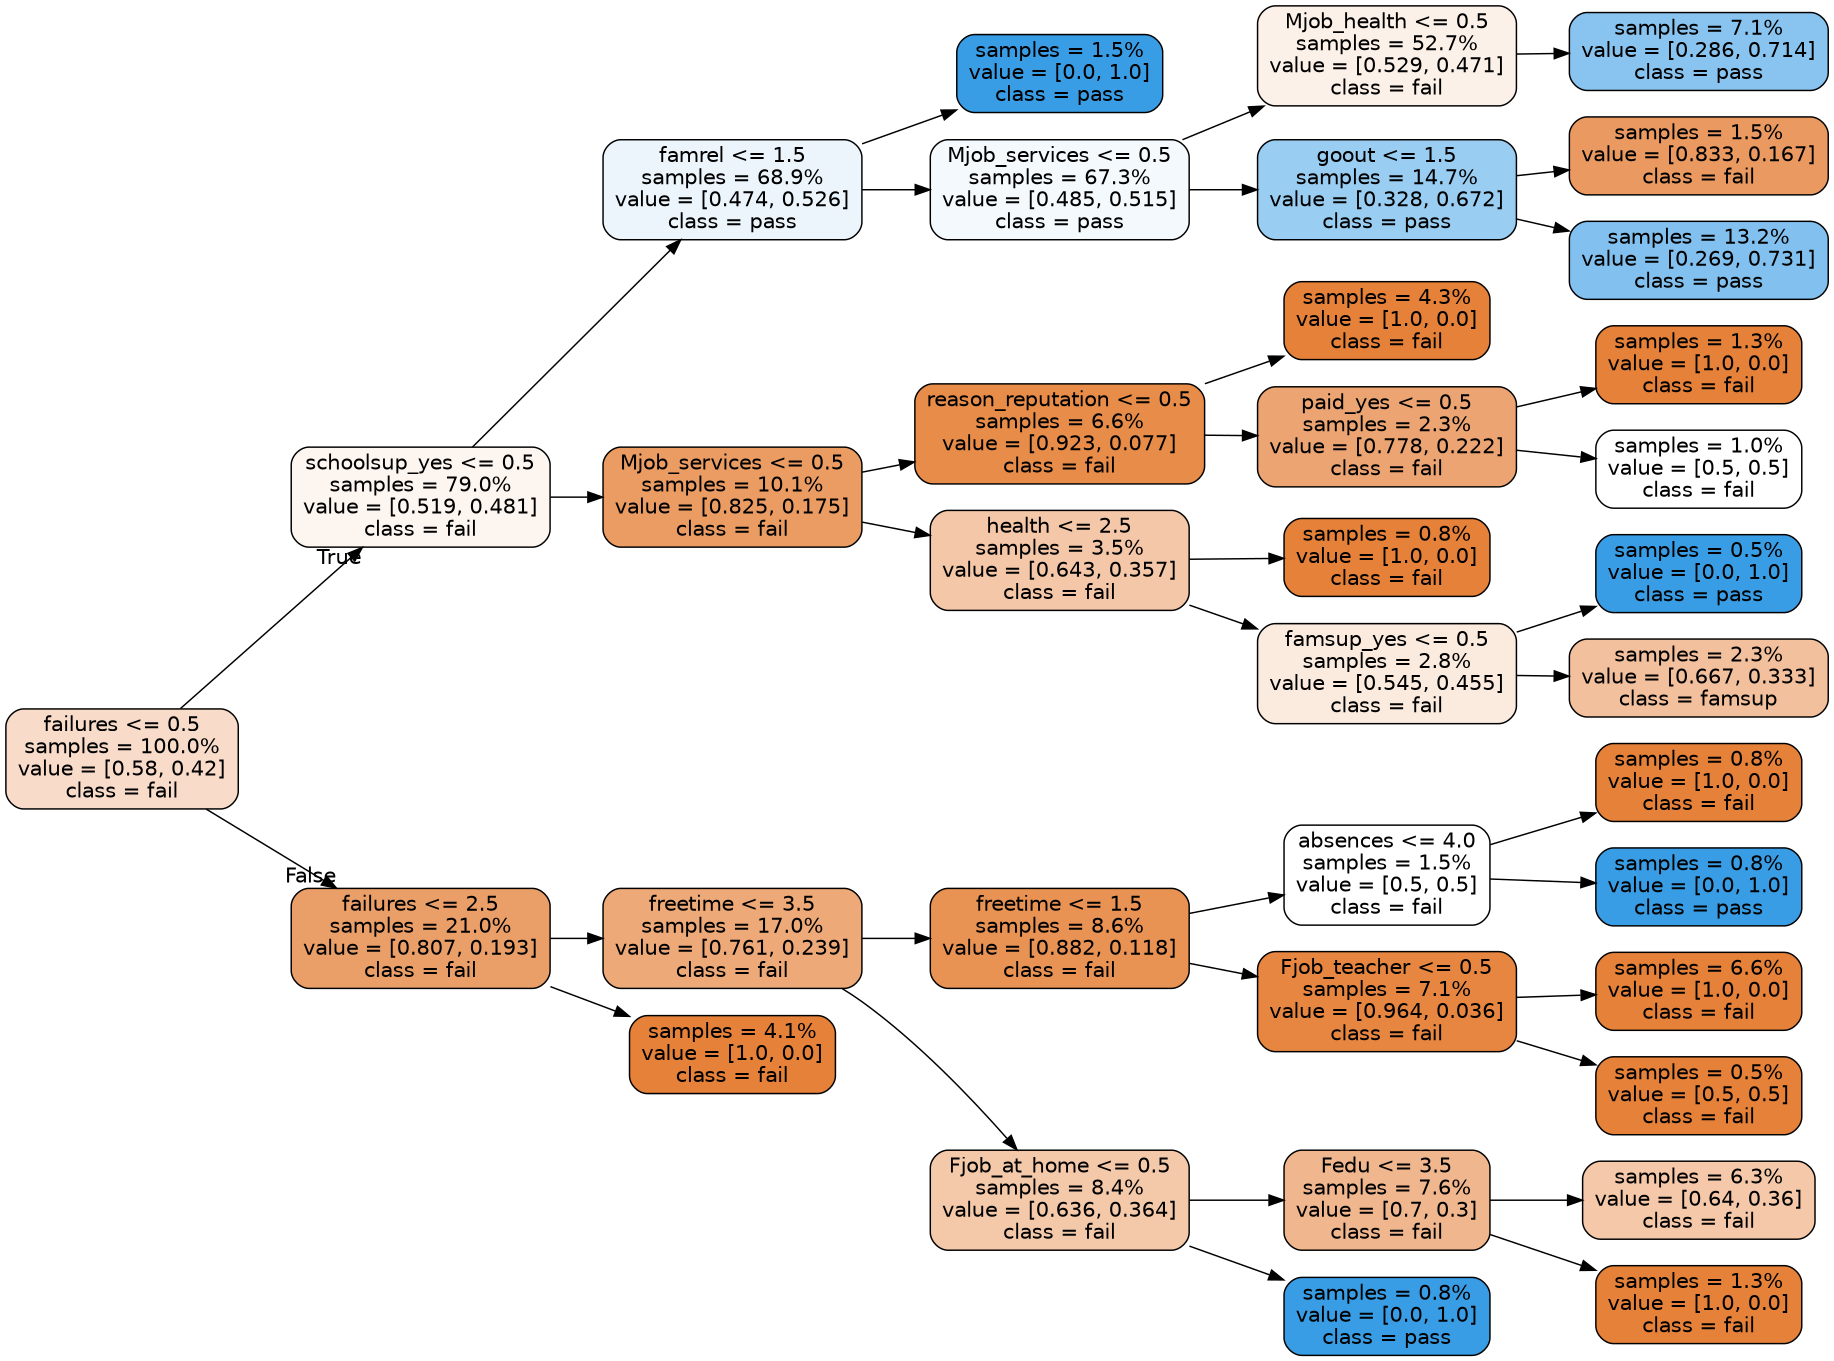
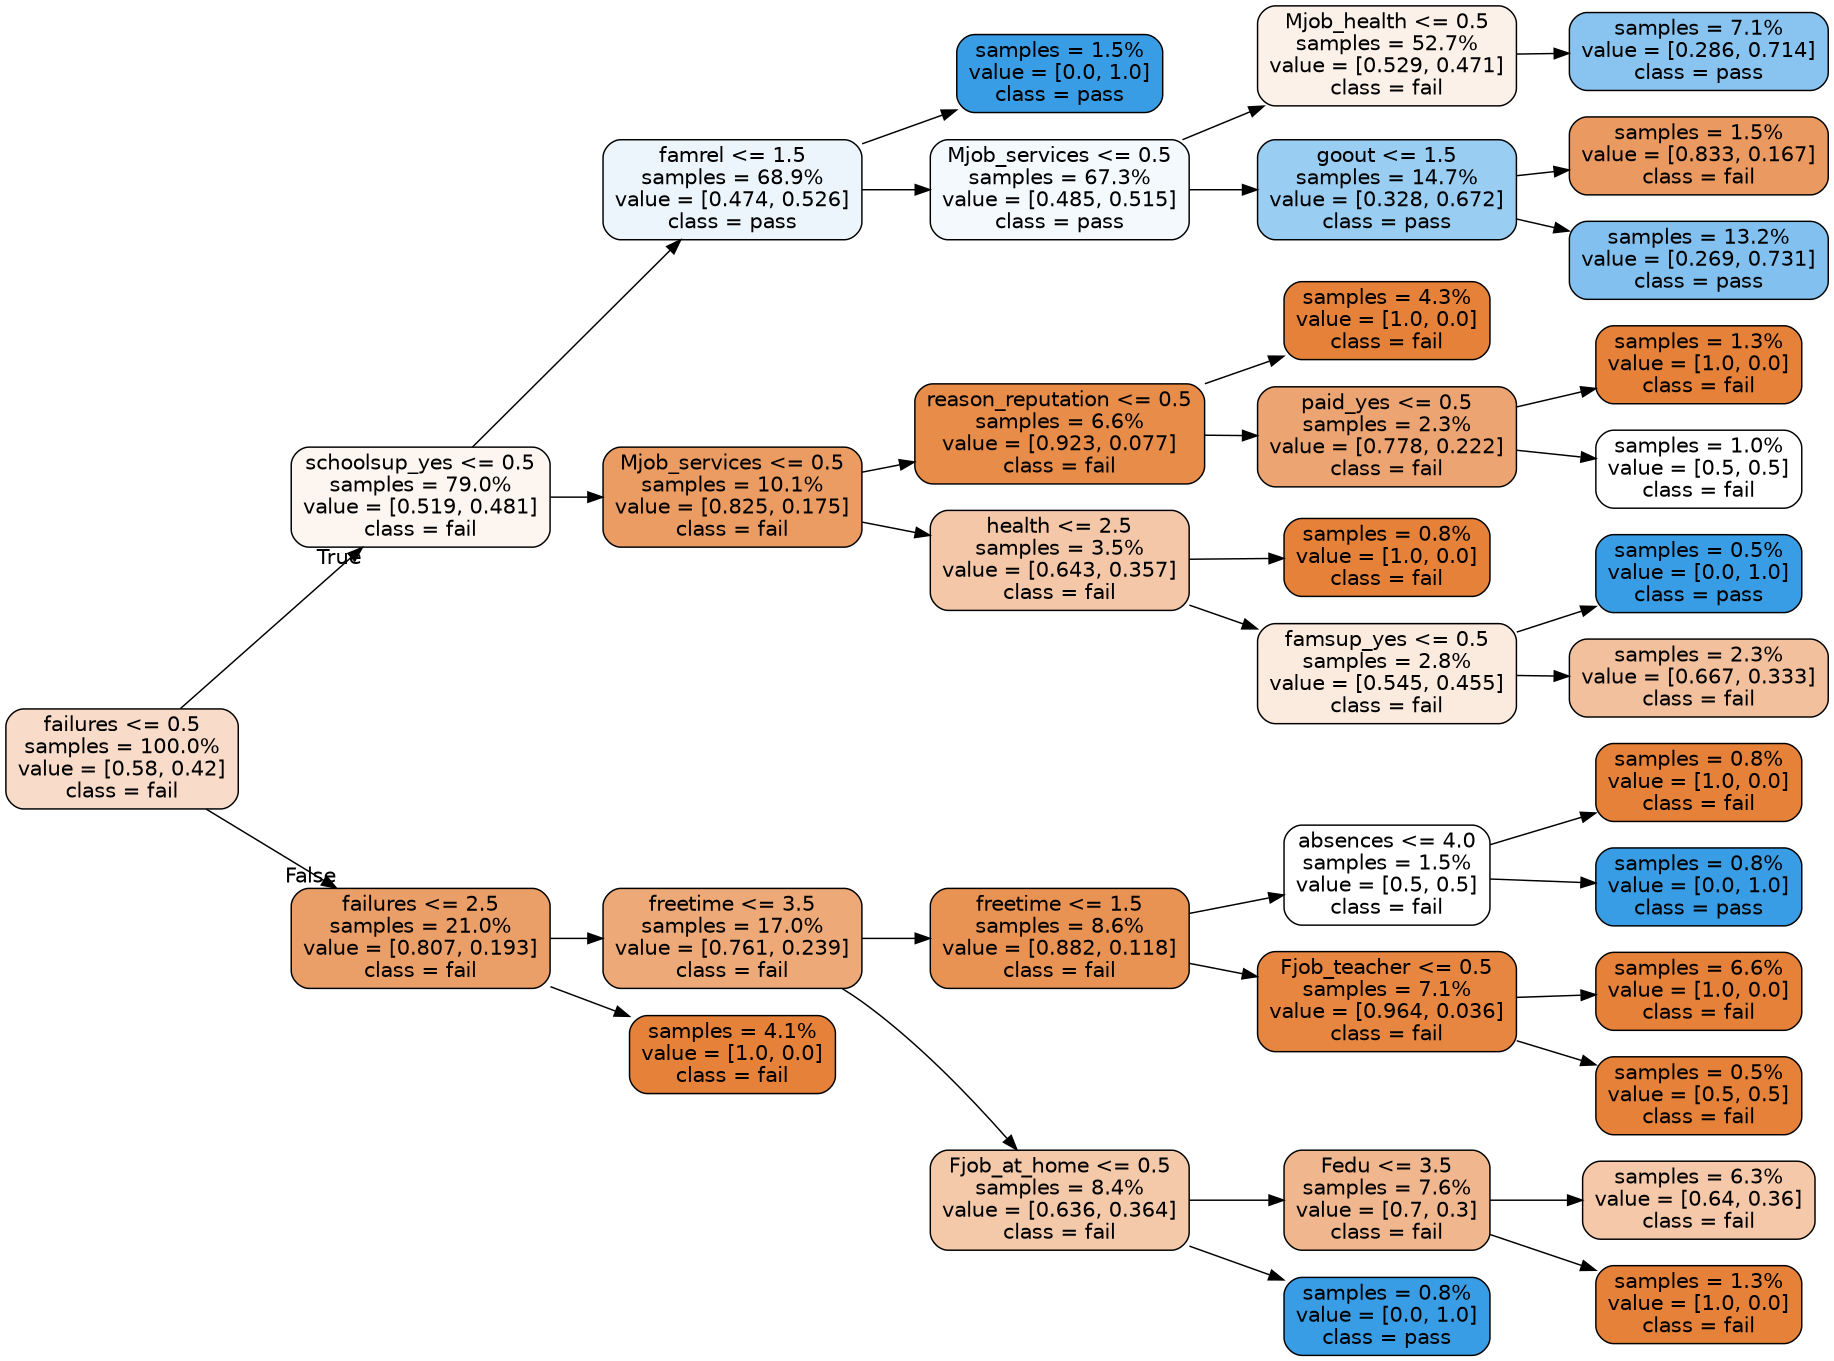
node "samples = 2.3% value = [0.667, 0.333] class = famsup": label "samples = 2.3% value = [0.667, 0.333] class = famsup" -> "samples = 2.3% value = [0.667, 0.333] class = fail"
